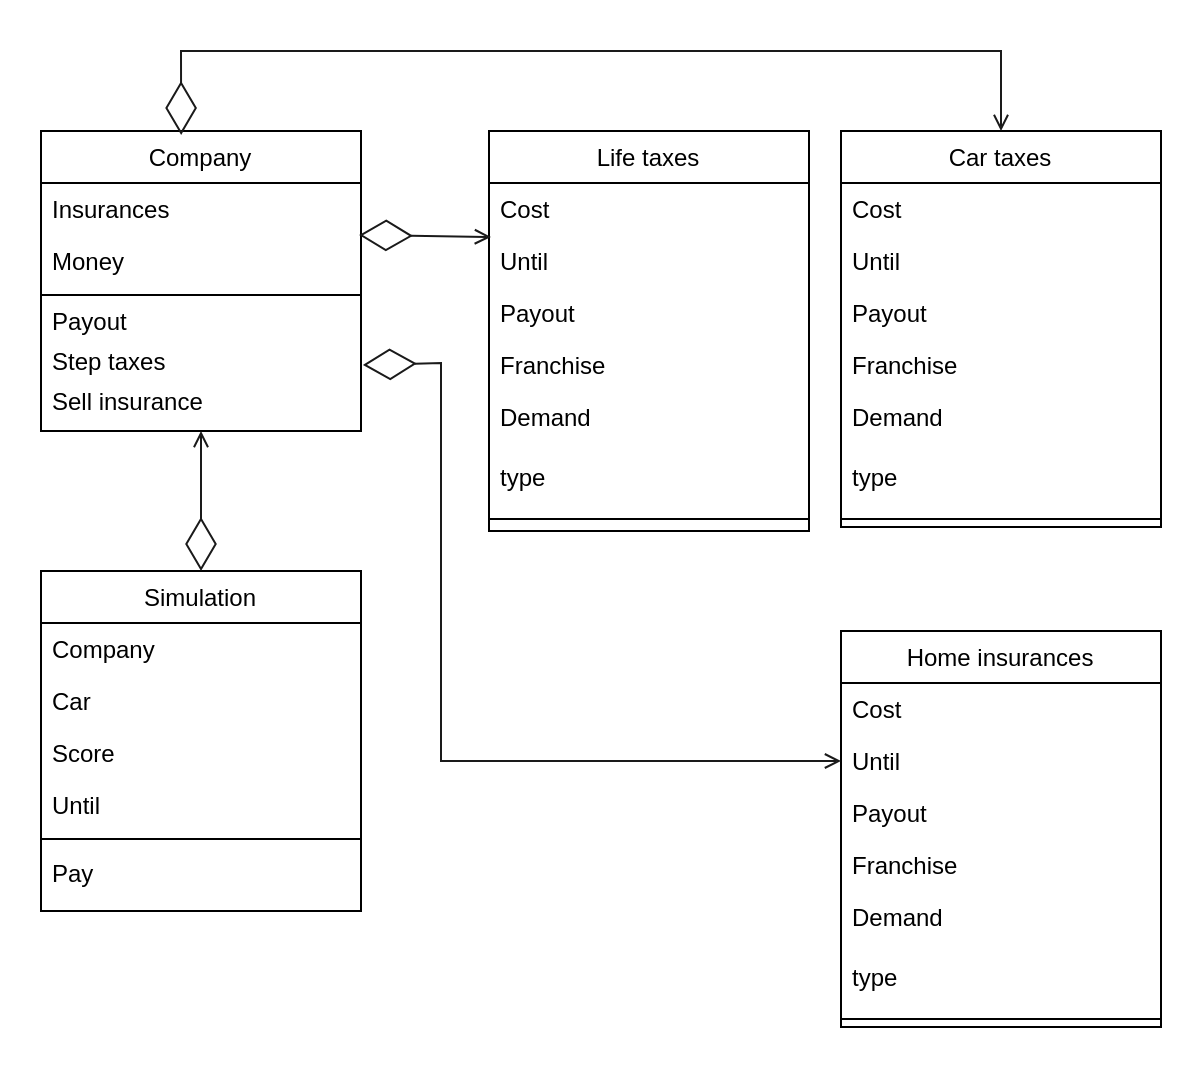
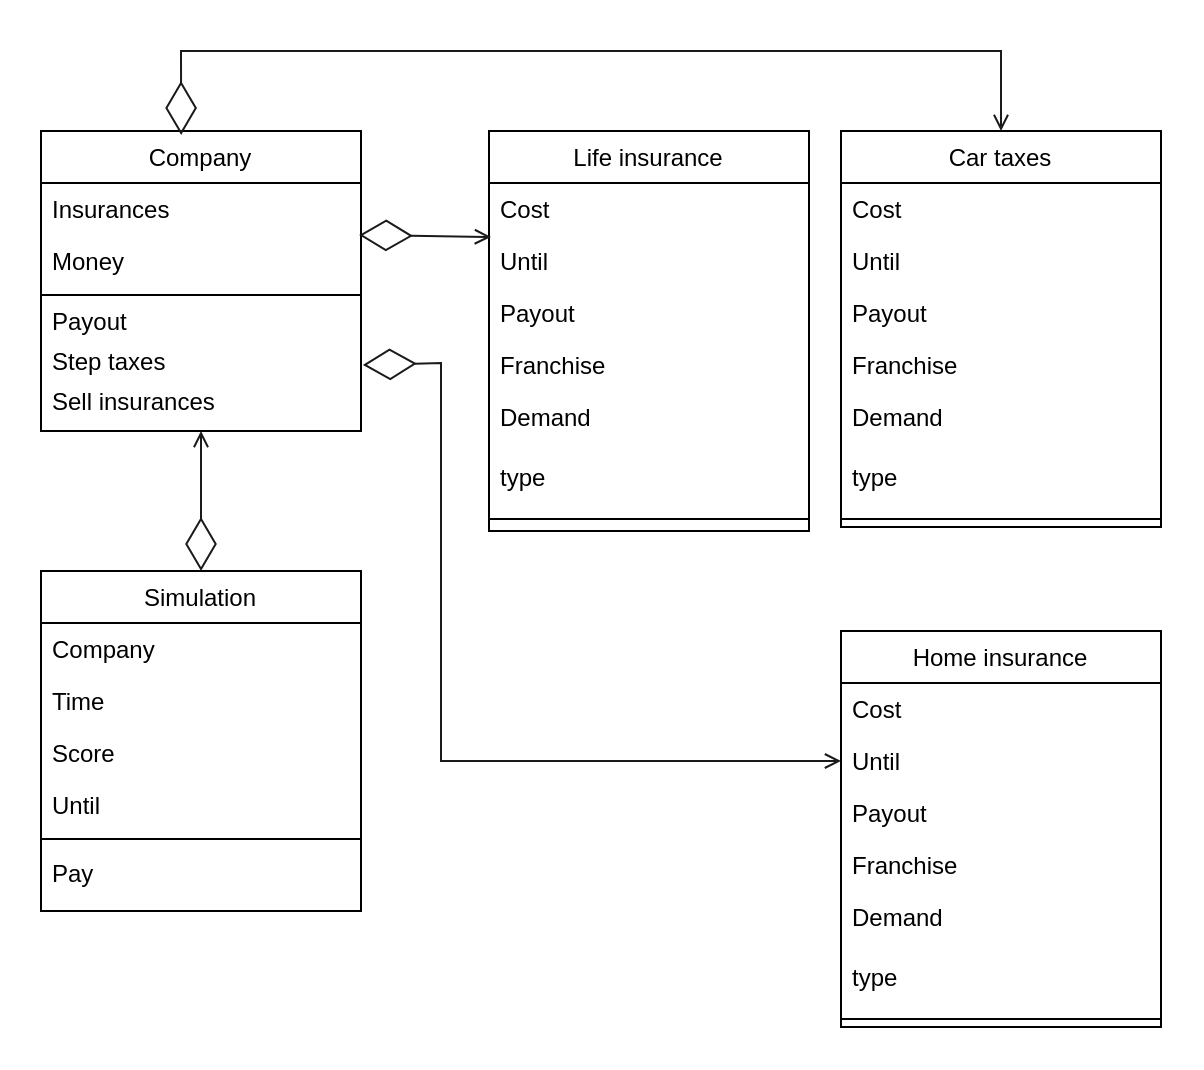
node "Life taxes": label "Life taxes" -> "Life insurance"
node "Sell insurance": label "Sell insurance" -> "Sell insurances"
node "Home insurances": label "Home insurances" -> "Home insurance"
node "Car": label "Car" -> "Time"
